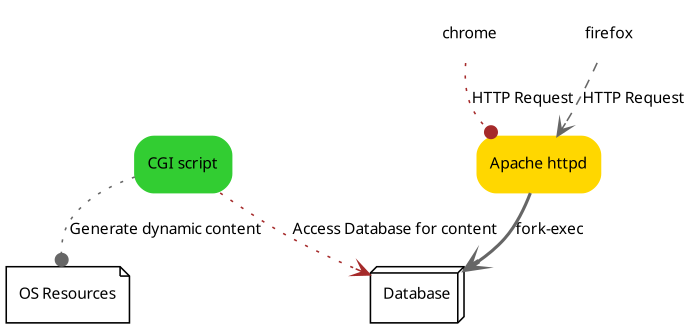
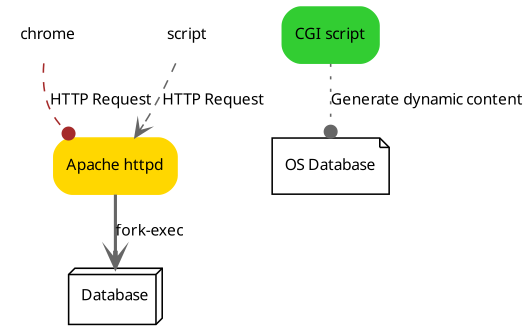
node "firefox": label "firefox" -> "script"
edge "chrome" -> "Apache httpd": style dotted -> dashed
edge "CGI script" -> "Database": removed, label "Access Database for content"
node "OS Resources": label "OS Resources" -> "OS Database"
